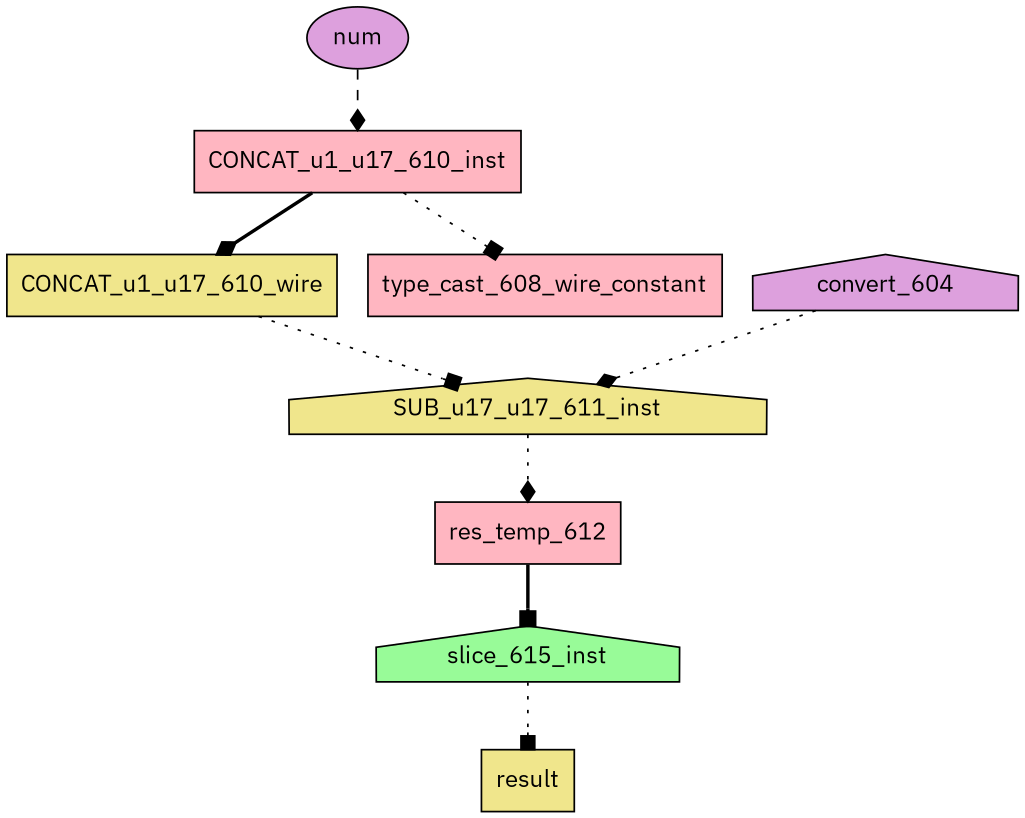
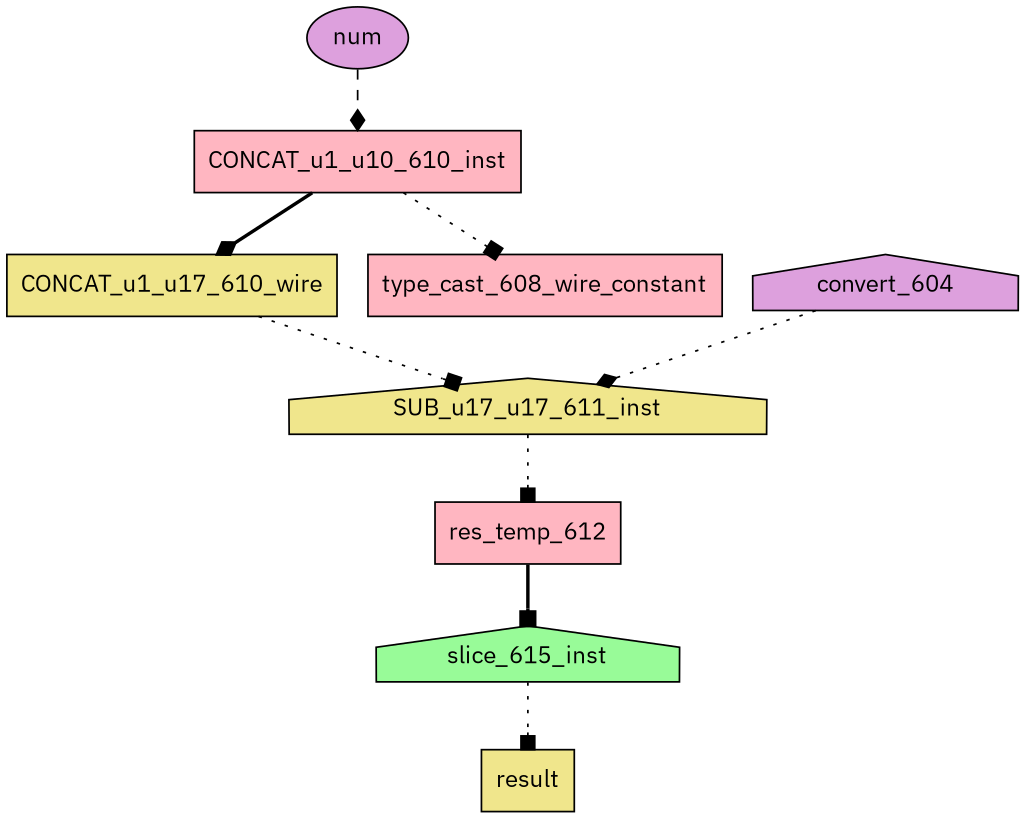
node "CONCAT_u1_u17_610_inst": label "CONCAT_u1_u17_610_inst" -> "CONCAT_u1_u10_610_inst"
edge "SUB_u17_u17_611_inst" -> "res_temp_612": arrowhead diamond -> box
